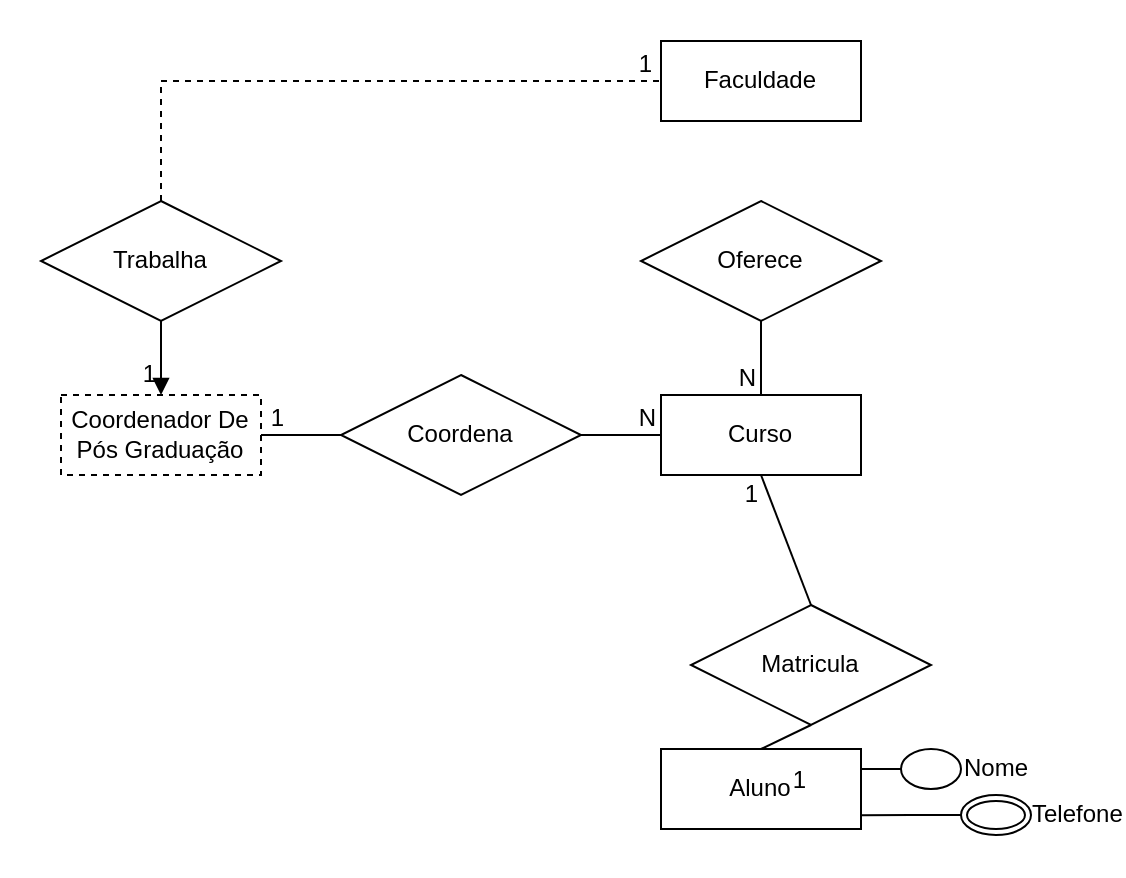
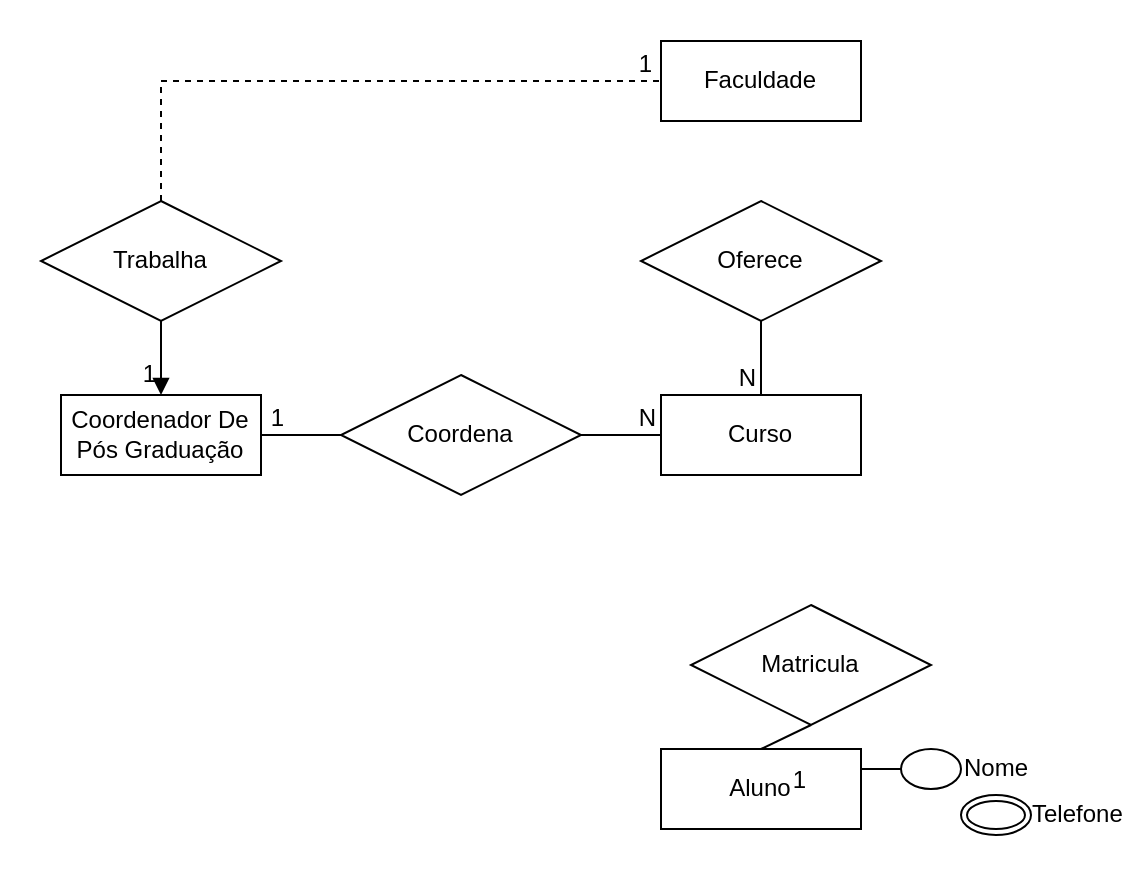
node "Coordenador De Pós Graduação": style dashed -> solid
edge "Curso" -- "Matricula": removed, label "1"
edge "Aluno" -- "Telefone": removed
